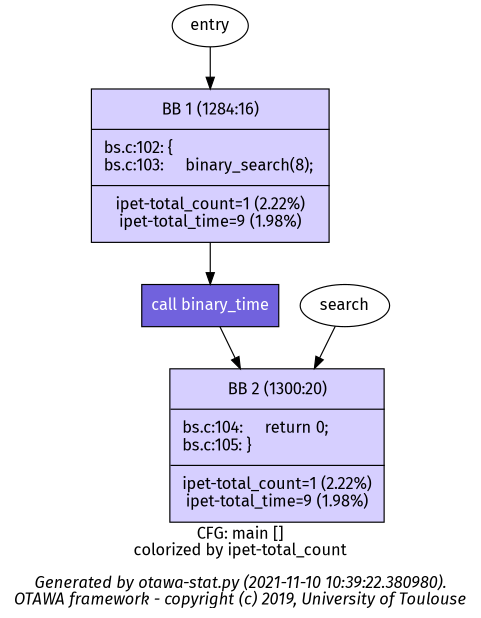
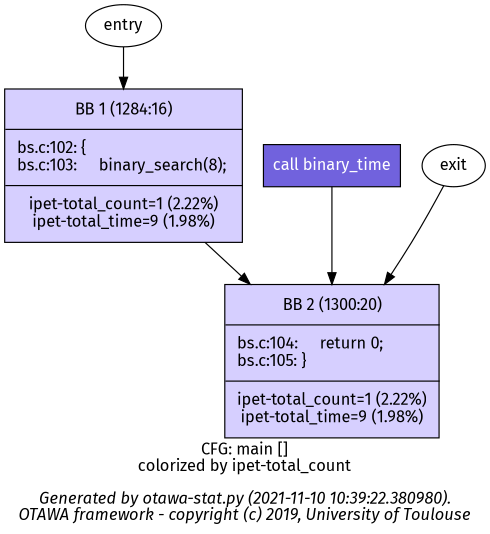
edge "BB 1 (1284:16)" -> "call binary_time": now "BB 1 (1284:16)" -> "BB 2 (1300:20)"
node "search": label "search" -> "exit"
